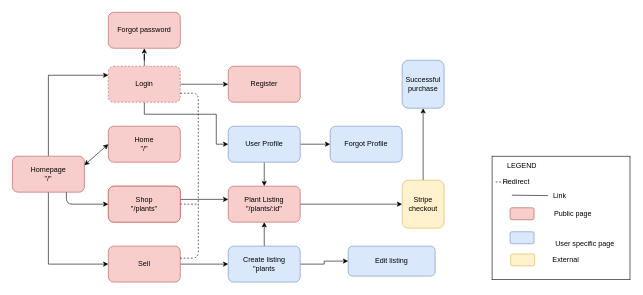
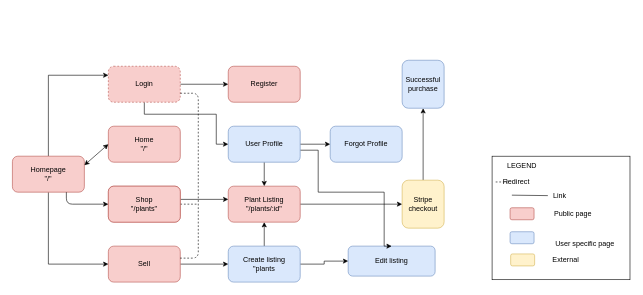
node "Forgot password": removed
edge "Login" -> "Forgot password": removed
edge "User Profile" -> "Edit listing": added
